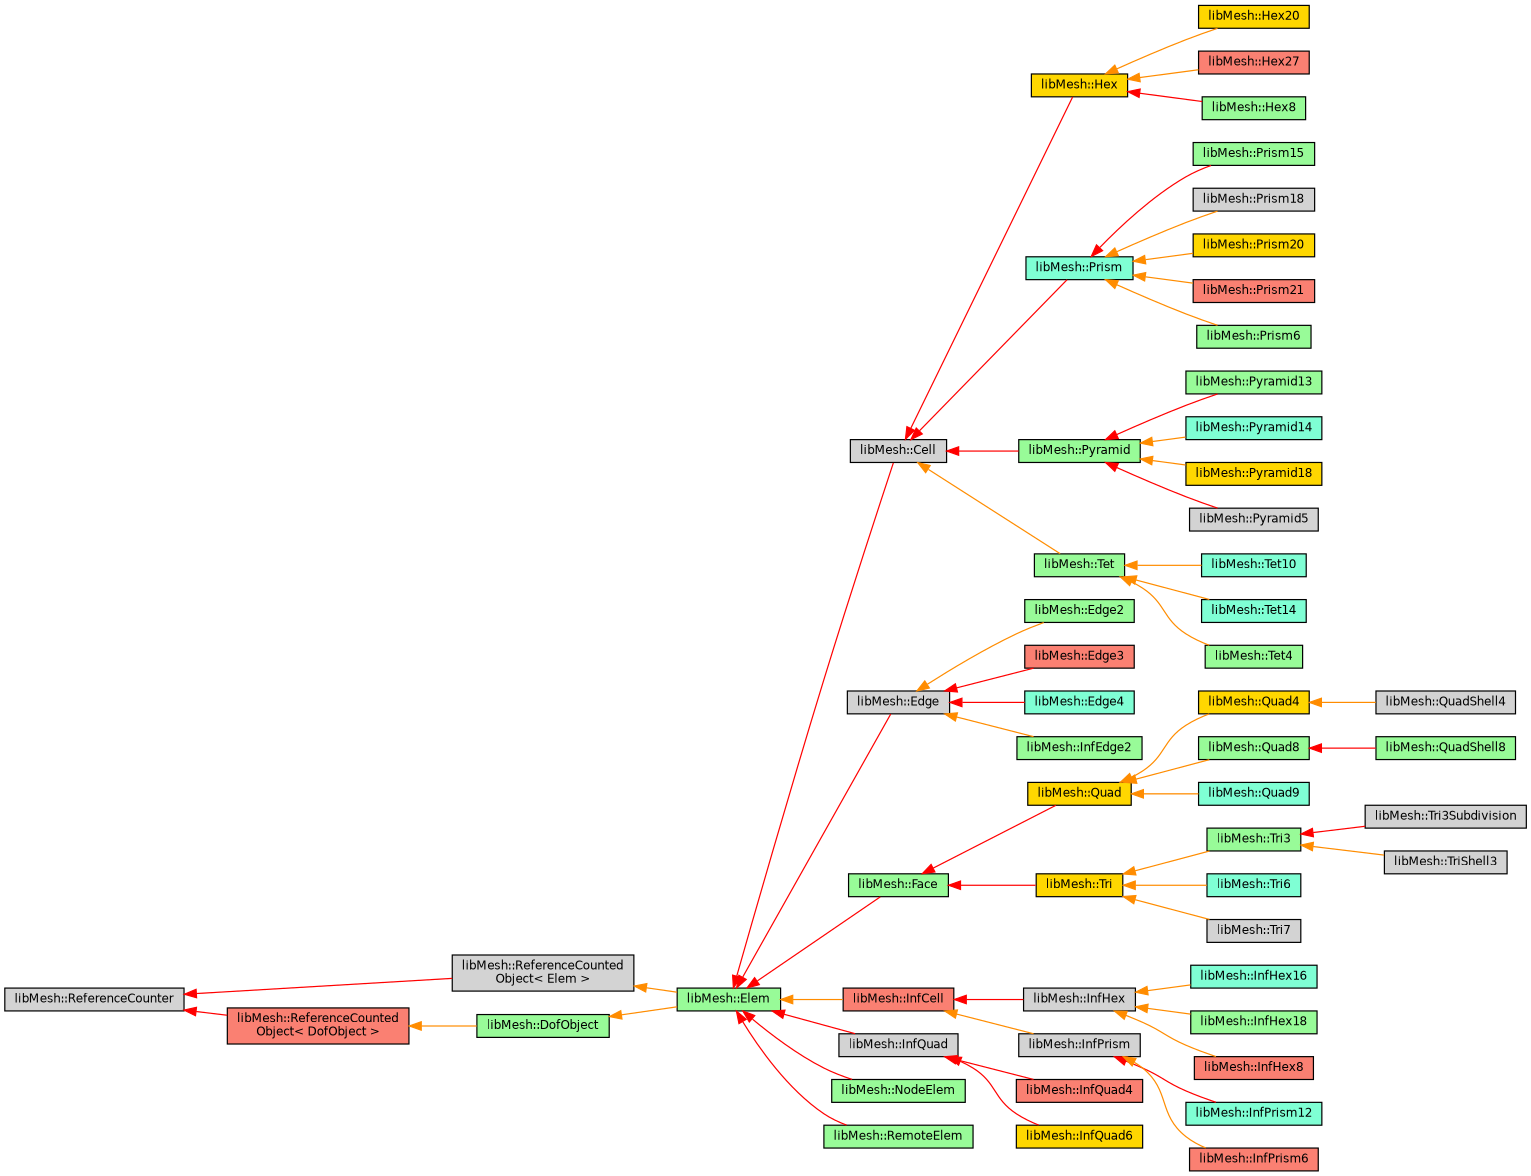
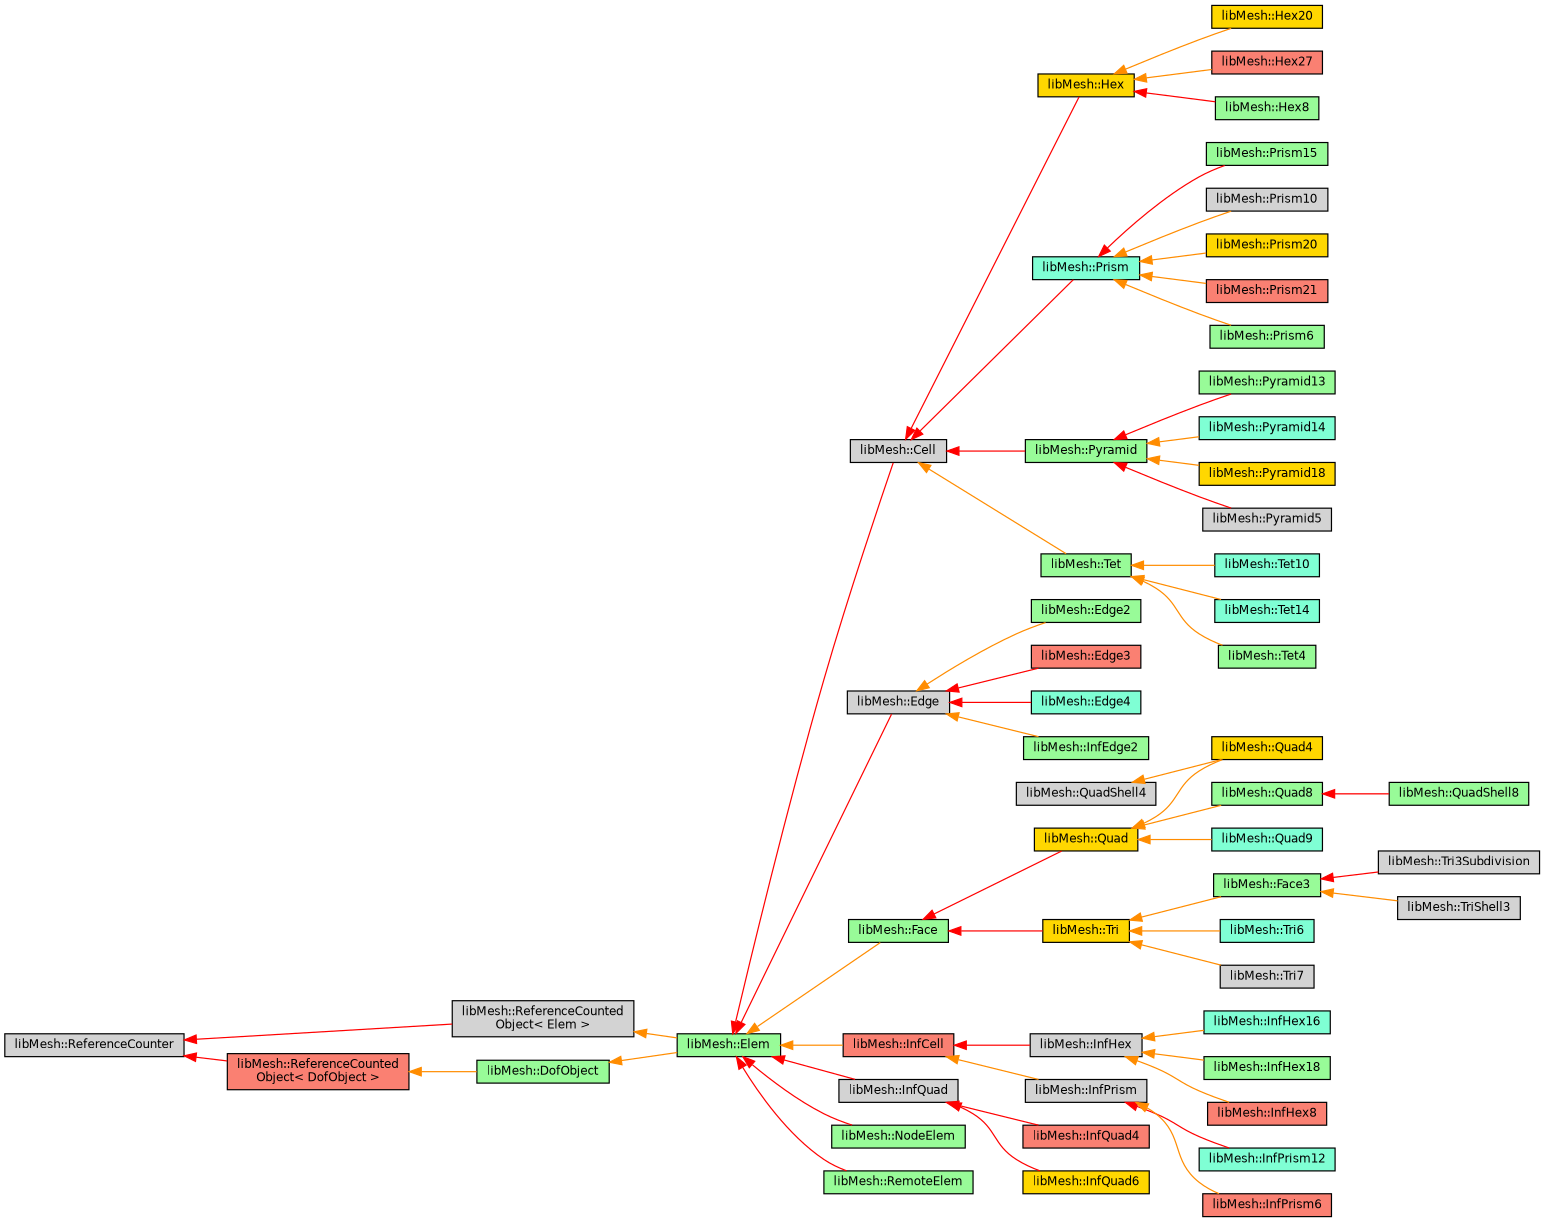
node "libMesh::Prism18": label "libMesh::Prism18" -> "libMesh::Prism10"
edge "libMesh::QuadShell4" -> "libMesh::Quad4": reversed
node "libMesh::Tri3": label "libMesh::Tri3" -> "libMesh::Face3"
edge "libMesh::Face" -> "libMesh::Elem": color red -> darkorange
